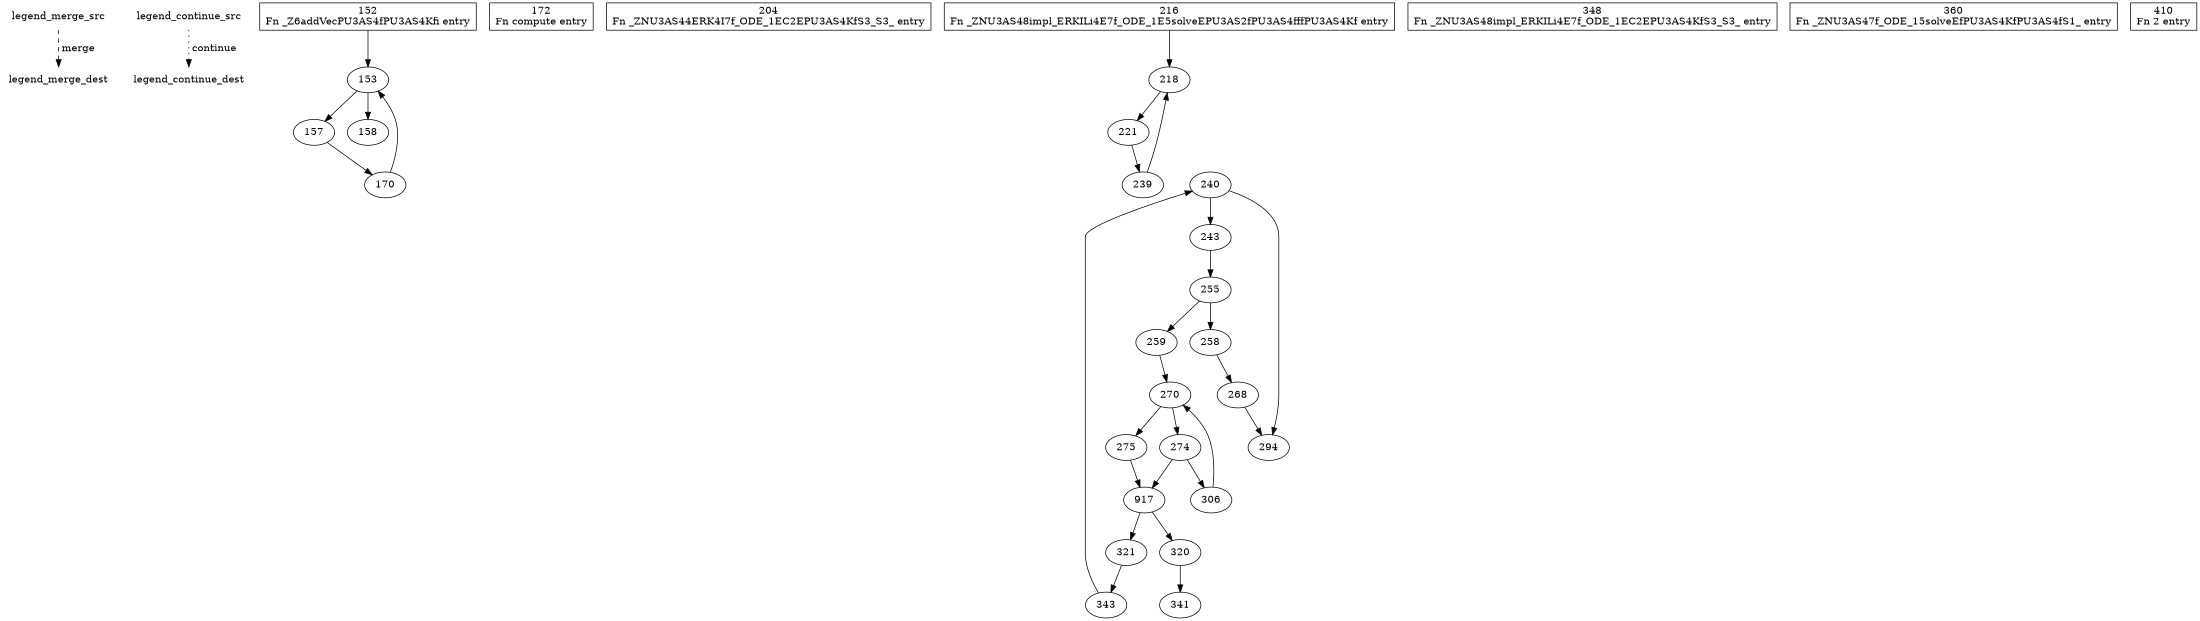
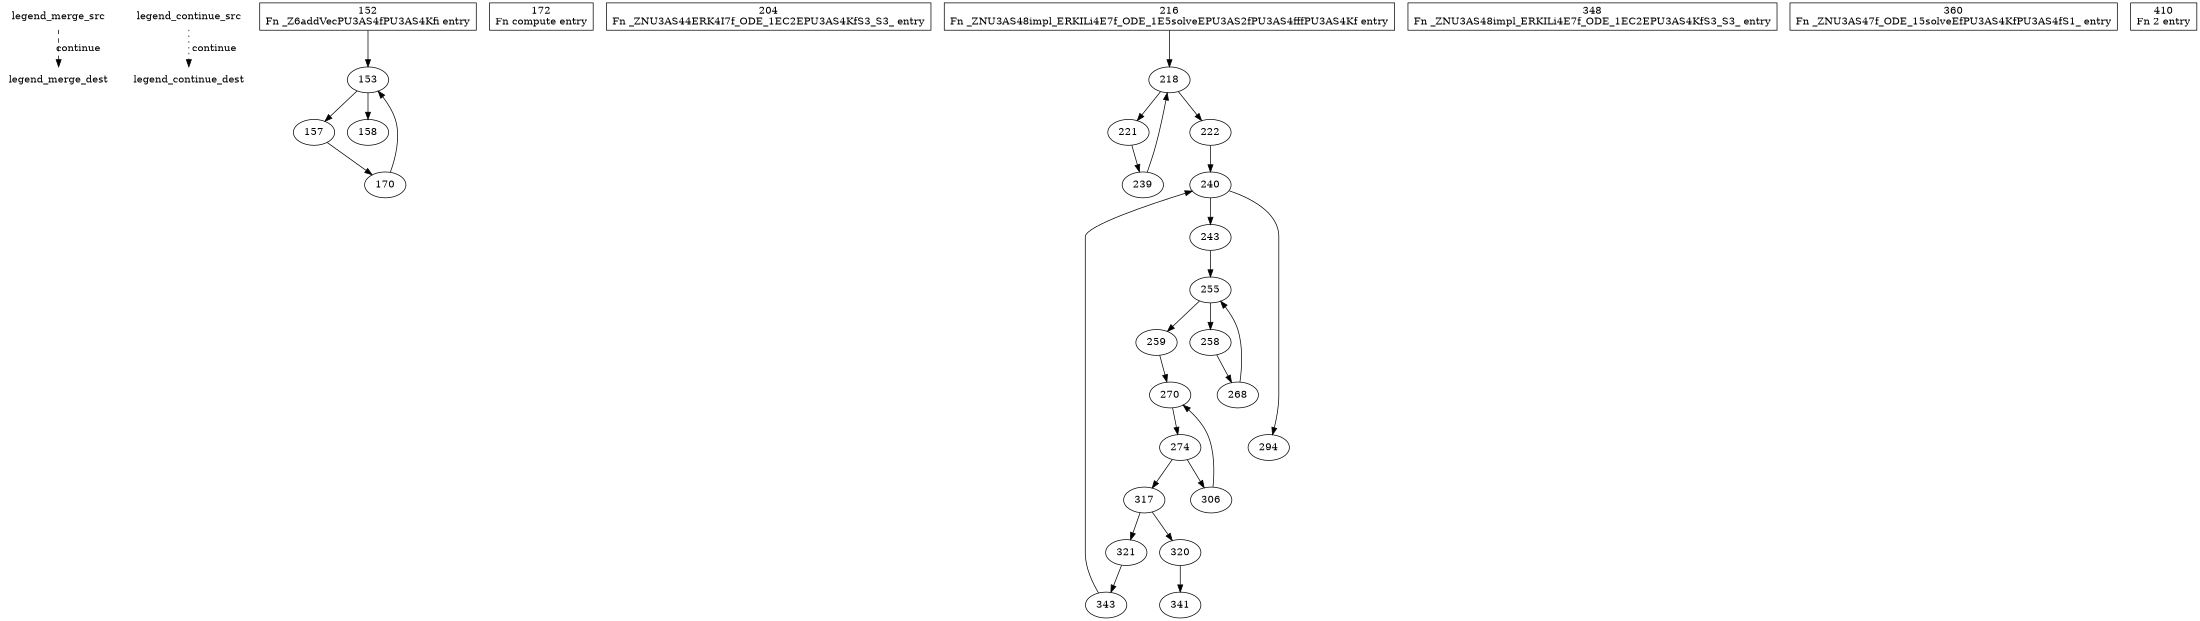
edge "legend_merge_src" -> "legend_merge_dest": label " merge" -> " continue"
node "222": added
edge "268" -> "294": now "268" -> "255"
node "275": removed
node "917": label "917" -> "317"
